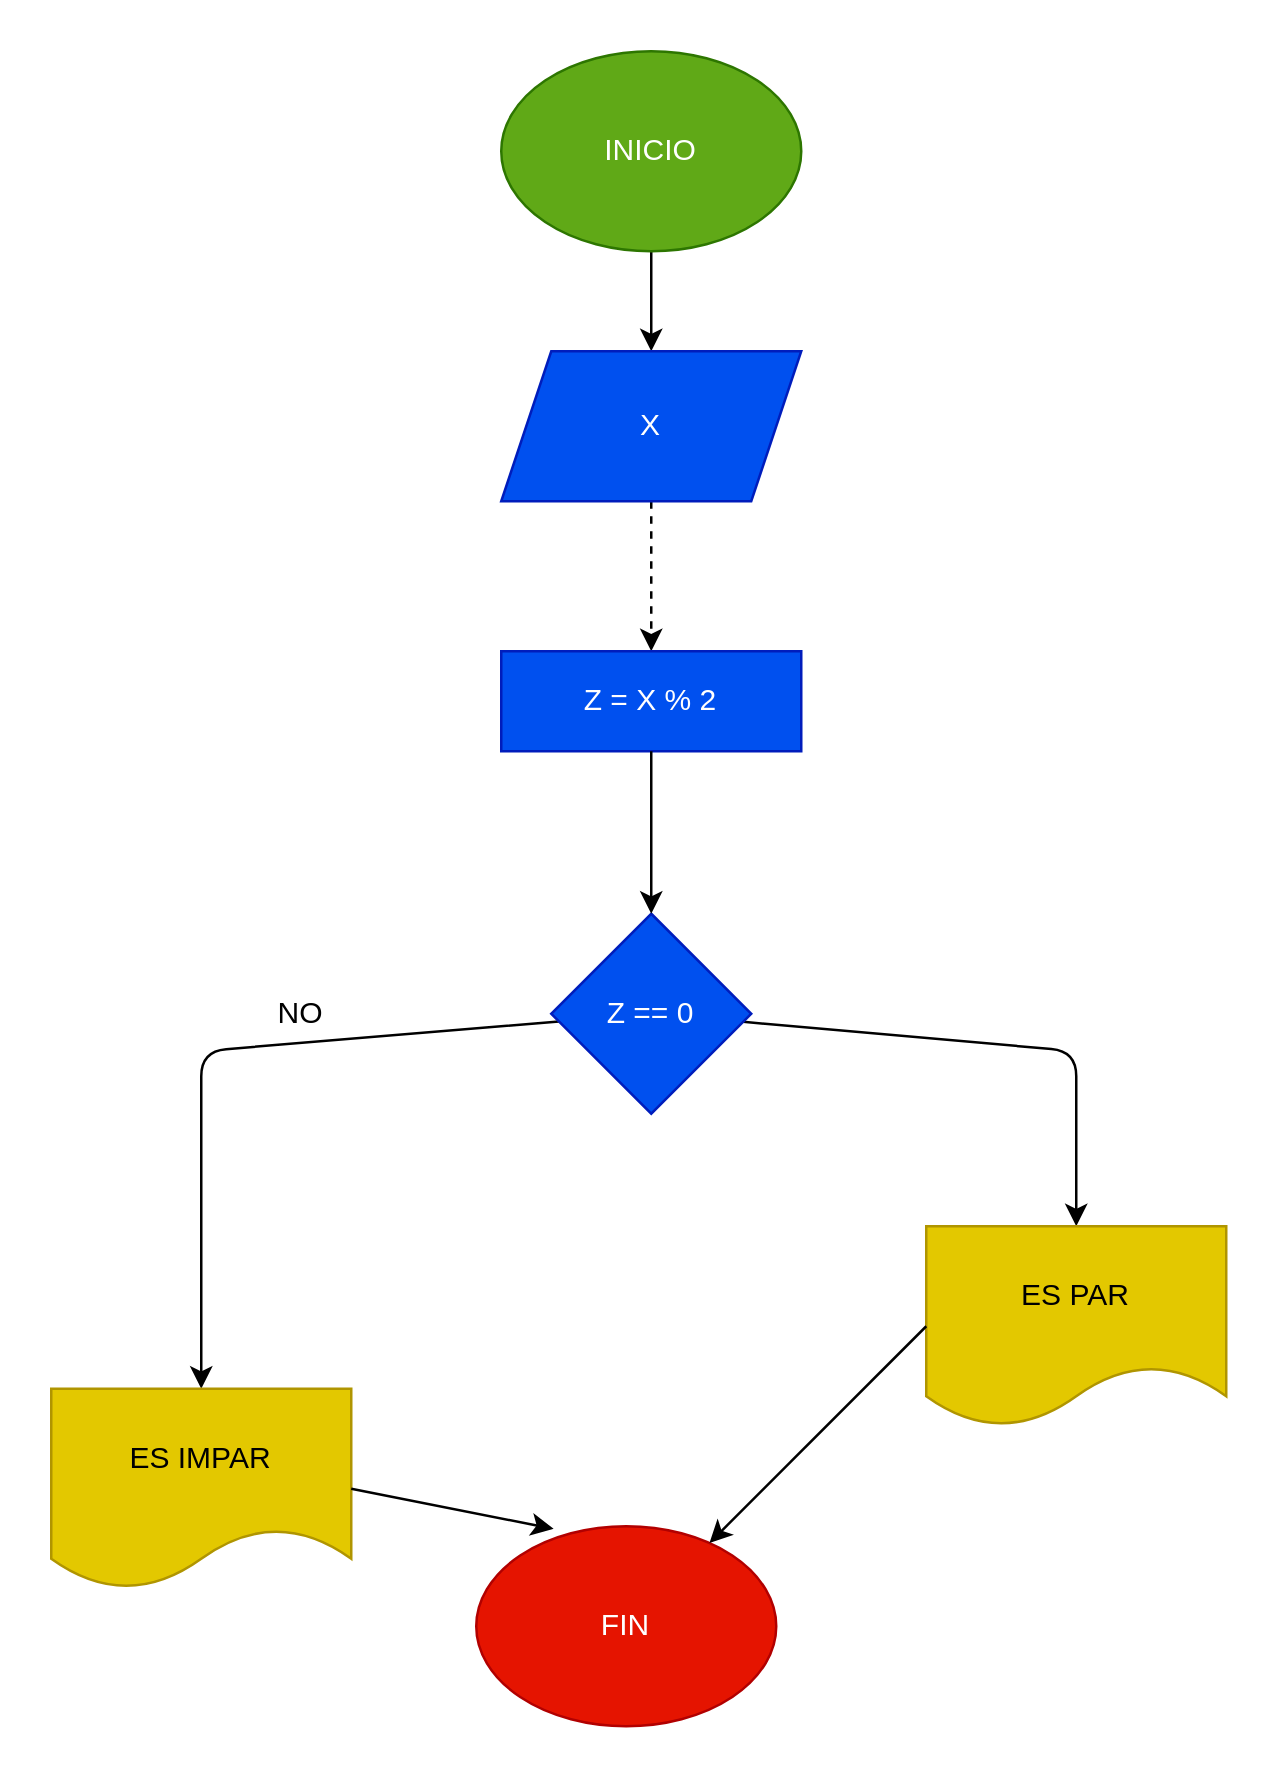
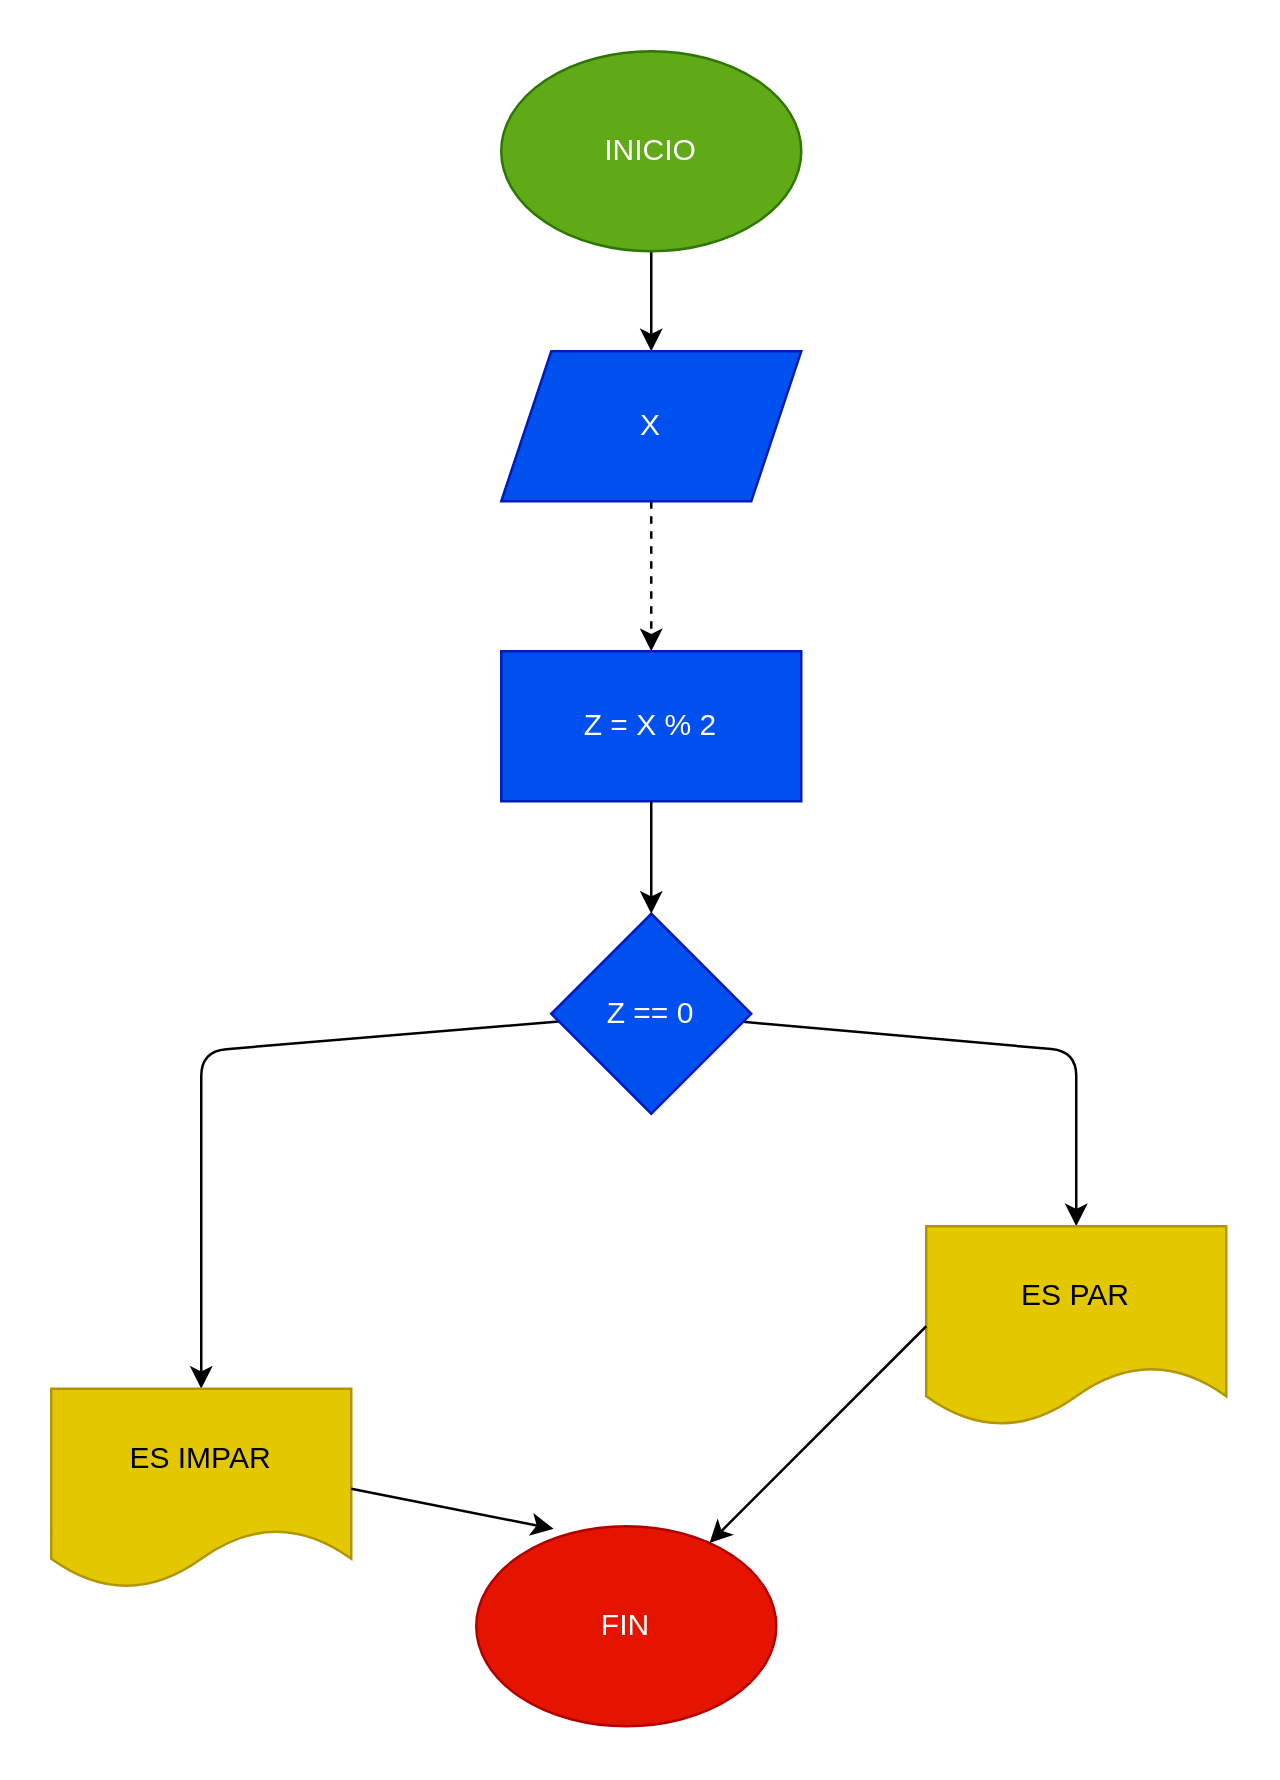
node "Z = X % 2": size 300x100 -> 300x150
node "NO": removed
